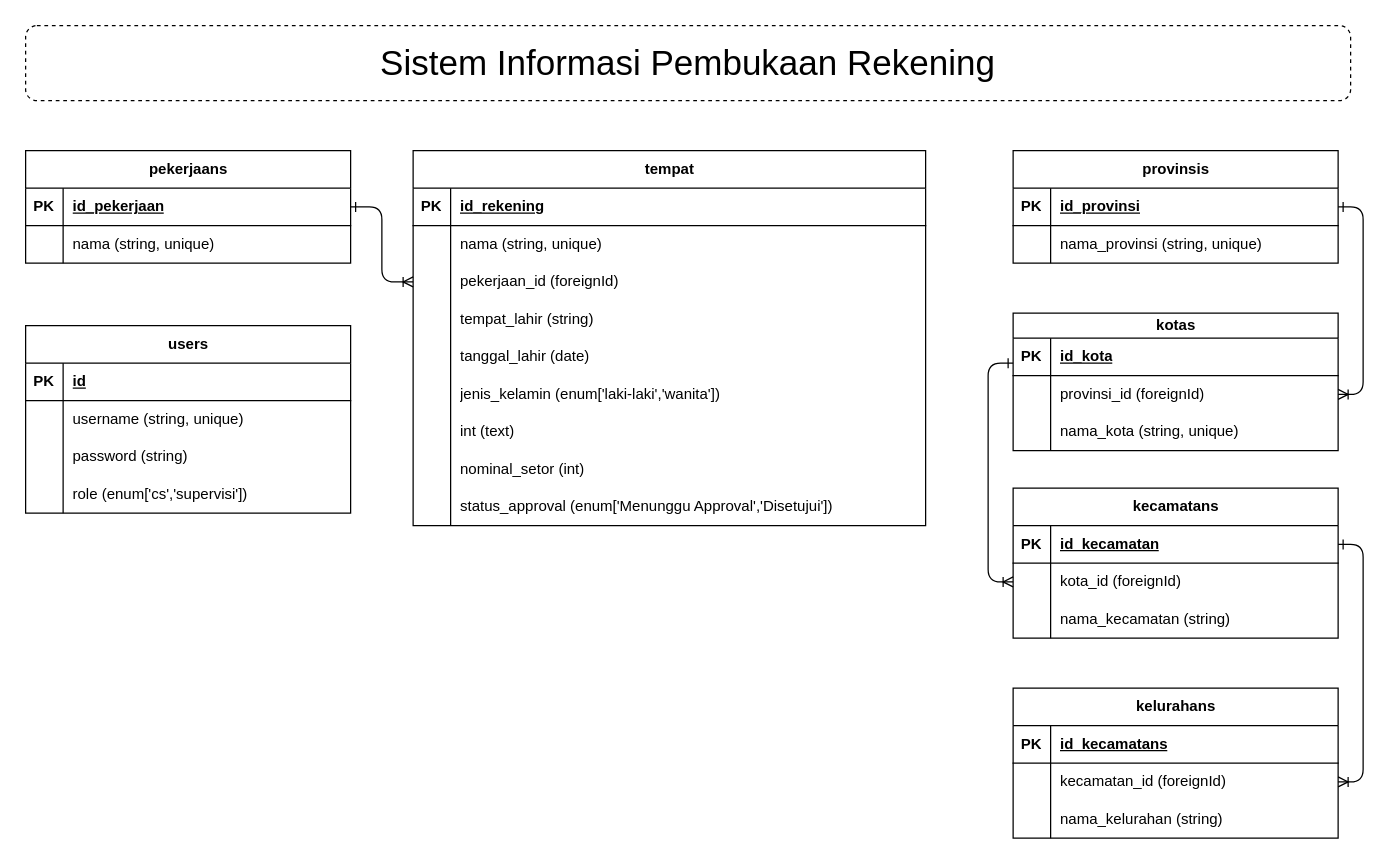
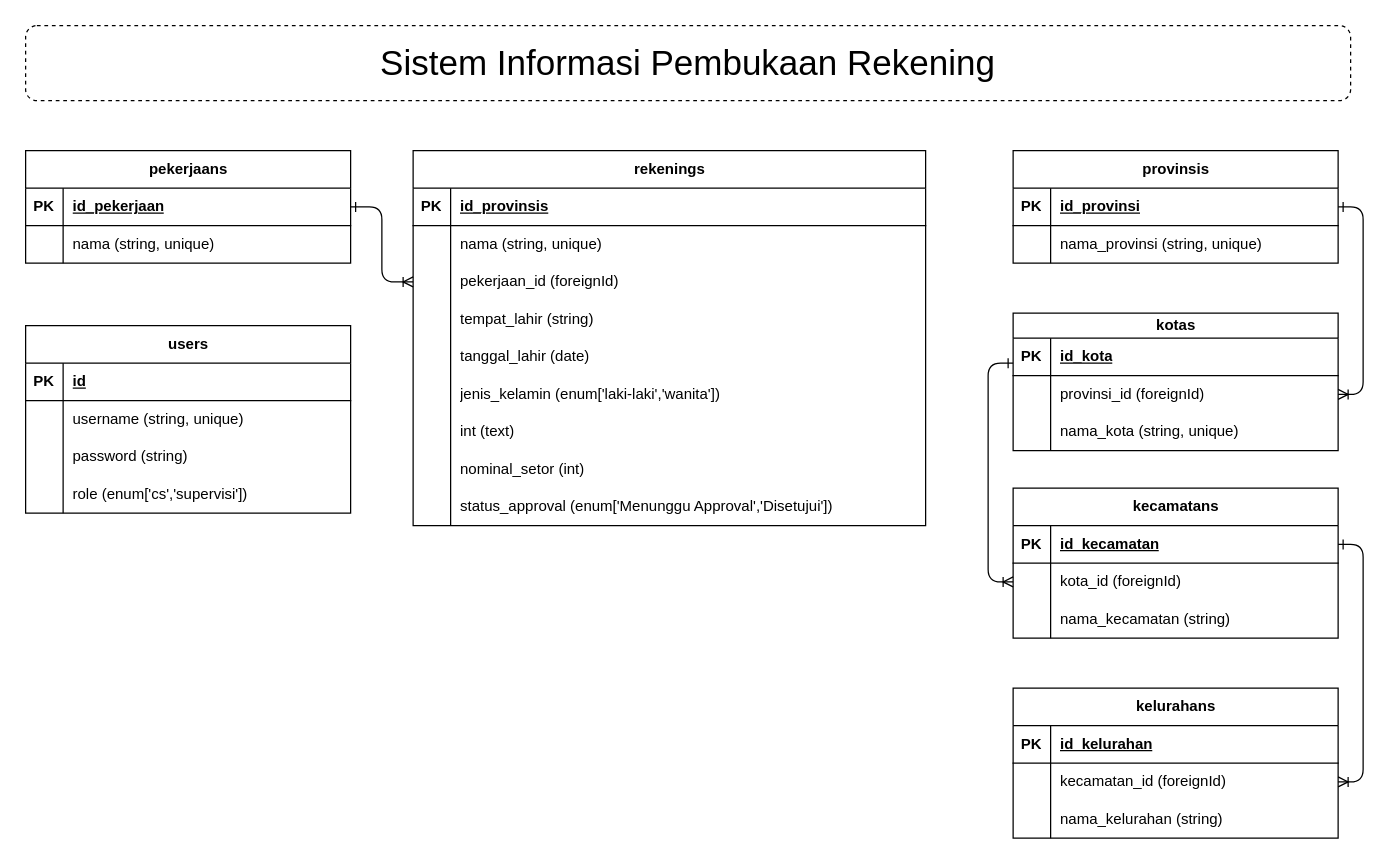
node "tempat": label "tempat" -> "rekenings"
node "id_rekening": label "id_rekening" -> "id_provinsis"
node "id_kecamatans": label "id_kecamatans" -> "id_kelurahan"
